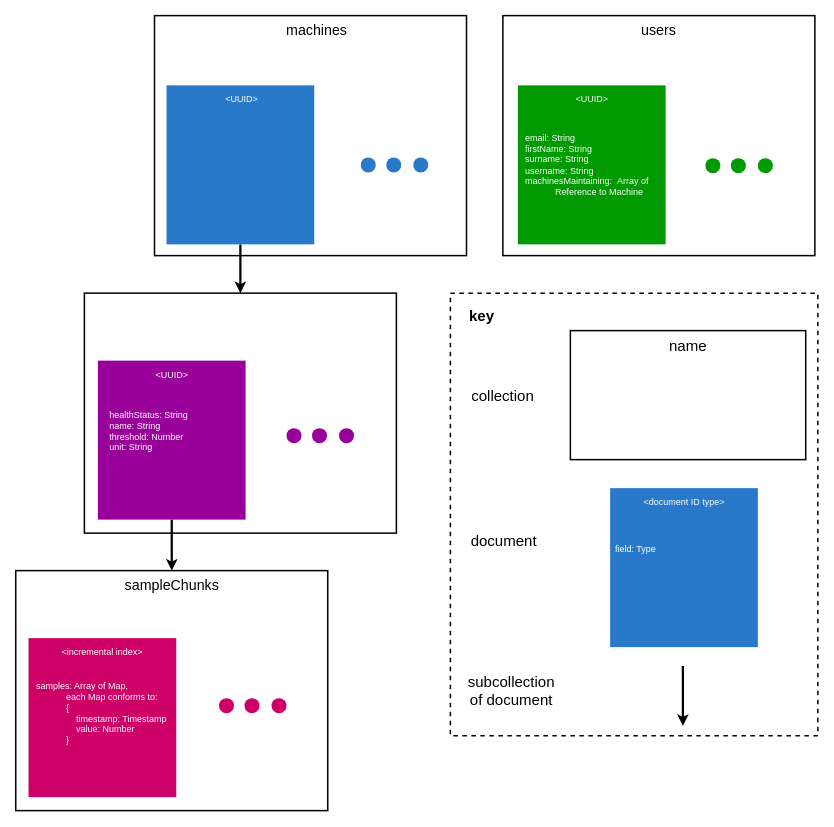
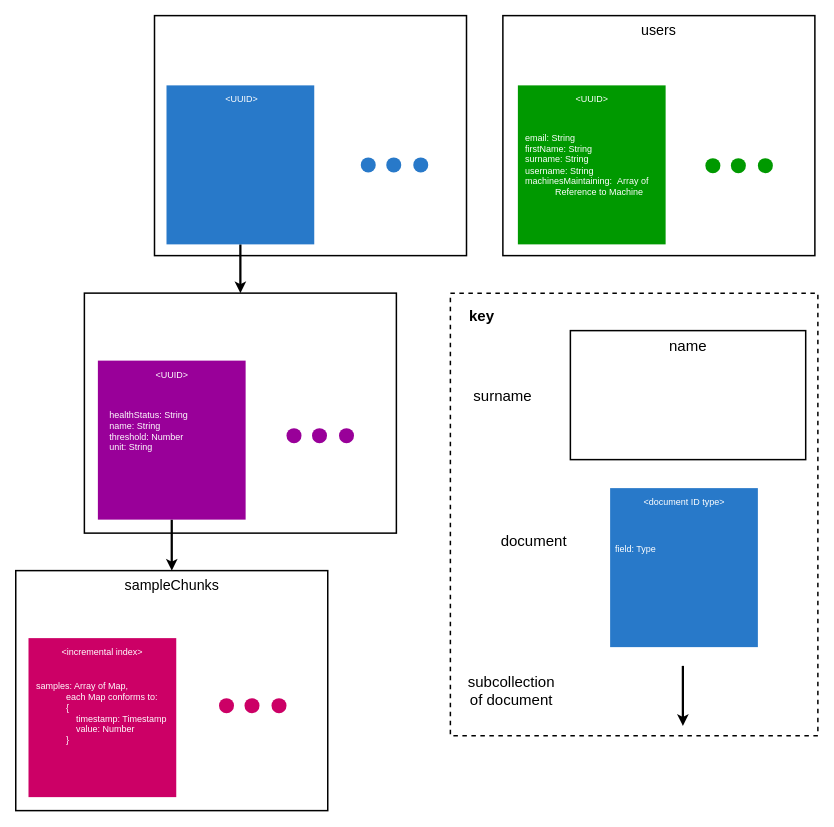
node "machines": removed
node "collection": label "collection" -> "surname"
node "document": moved (503, 540) -> (533, 540)
